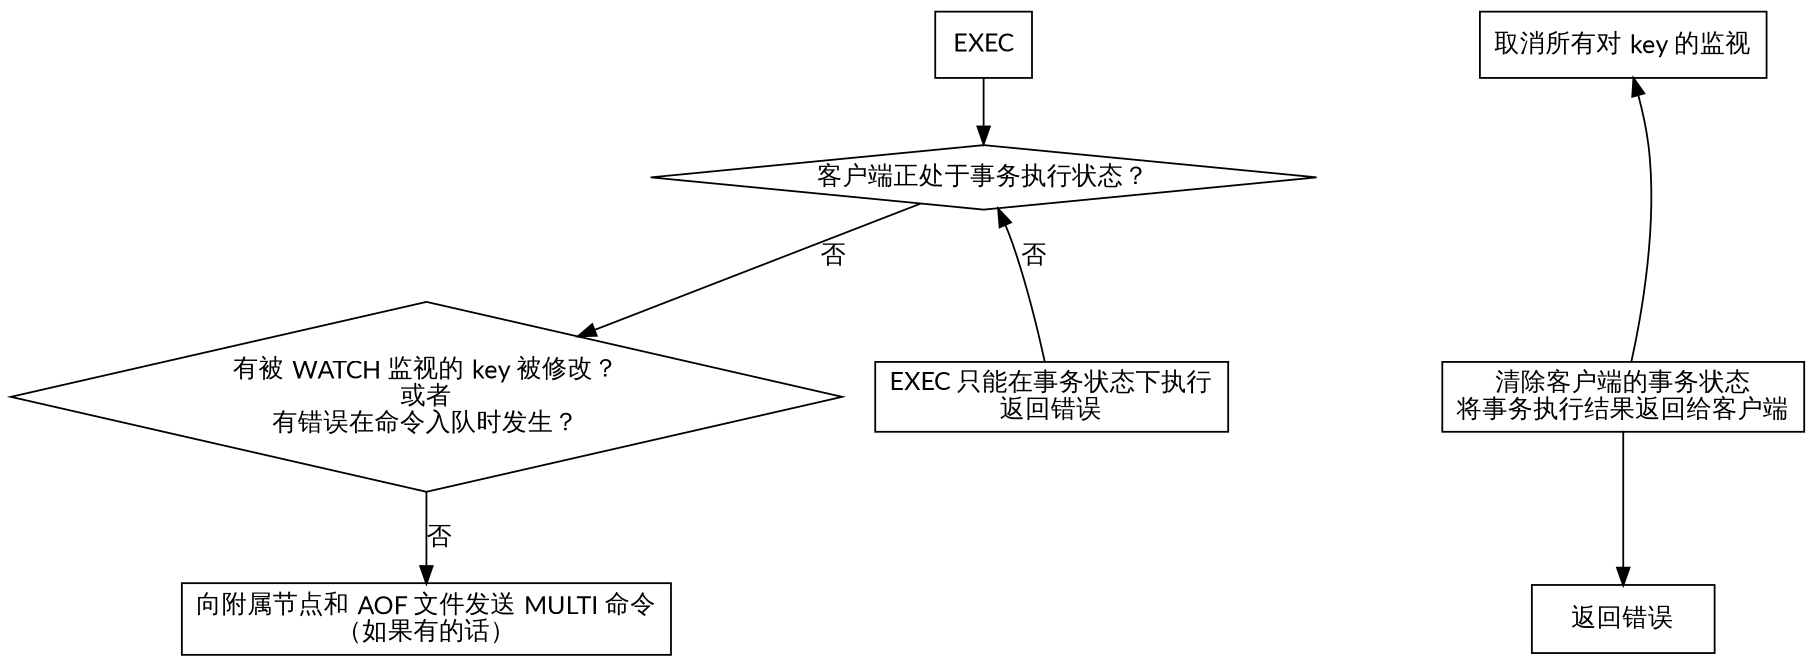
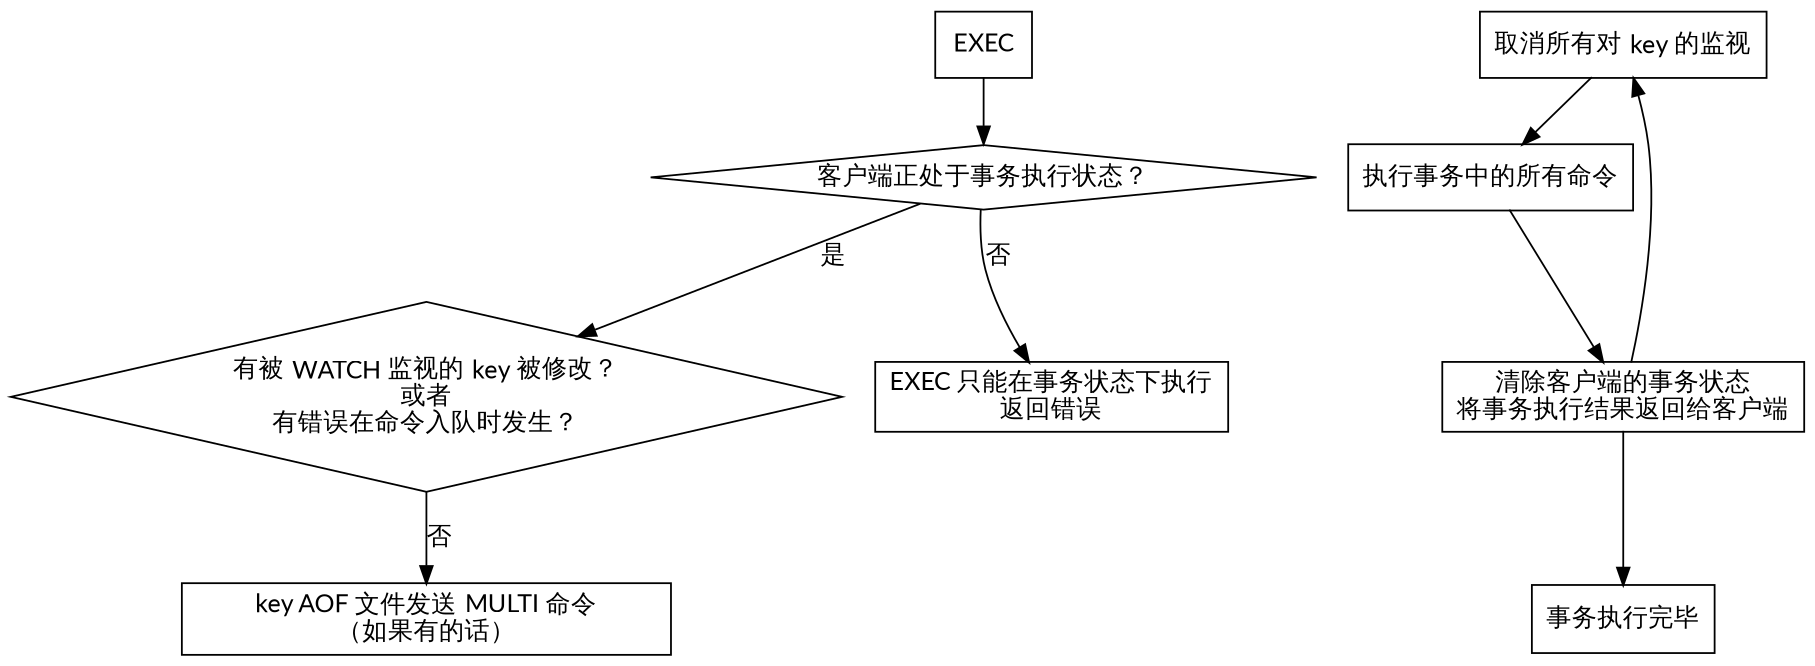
node "执行事务中的所有命令": added
edge "客户端正处于事务执行状态？" -> "有被 WATCH 监视的 key 被修改？ 或者 有错误在命令入队时发生？": label "否" -> "是"
edge "EXEC 只能在事务状态下执行 返回错误" -> "客户端正处于事务执行状态？": reversed
node "向附属节点和 AOF 文件发送 MULTI 命令 （如果有的话）": label "向附属节点和 AOF 文件发送 MULTI 命令 （如果有的话）" -> "key AOF 文件发送 MULTI 命令 （如果有的话）"
node "返回错误": label "返回错误" -> "事务执行完毕"
